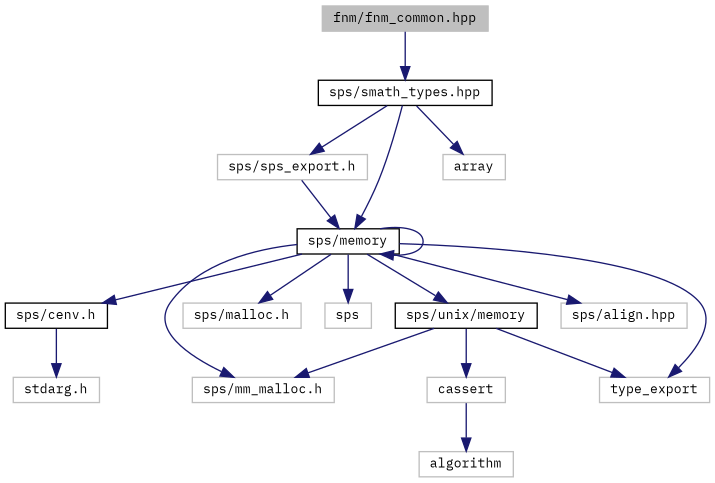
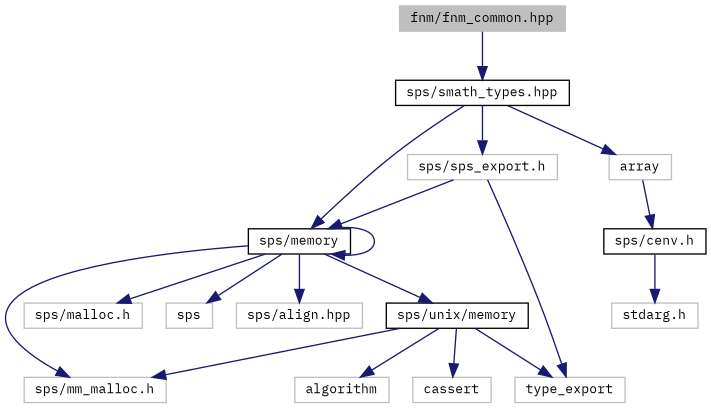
edge "sps/memory" -> "type_export": now "sps/sps_export.h" -> "type_export"
edge "sps/memory" -> "sps/cenv.h": now "array" -> "sps/cenv.h"
edge "cassert" -> "algorithm": now "sps/unix/memory" -> "algorithm"
